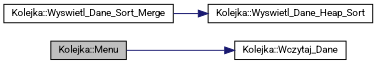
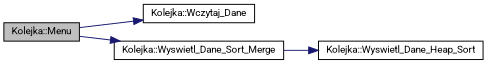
edge "Kolejka::Menu" -> "Kolejka::Wyswietl_Dane_Sort_Merge": added
